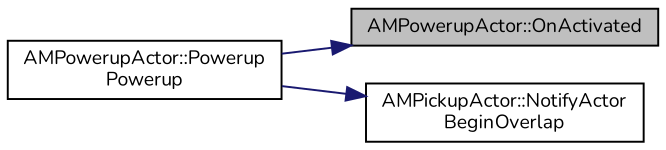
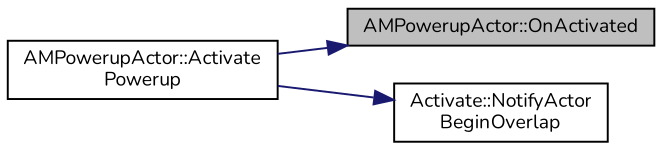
node "AMPowerupActor::Powerup Powerup": label "AMPowerupActor::Powerup Powerup" -> "AMPowerupActor::Activate Powerup"
node "AMPickupActor::NotifyActor BeginOverlap": label "AMPickupActor::NotifyActor BeginOverlap" -> "Activate::NotifyActor BeginOverlap"
